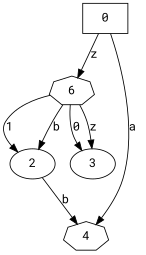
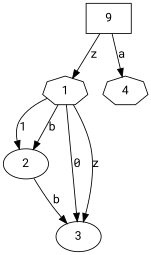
node "0": label "0" -> "9"
node "6": label "6" -> "1"
edge "2" -> "4": now "2" -> "3"
